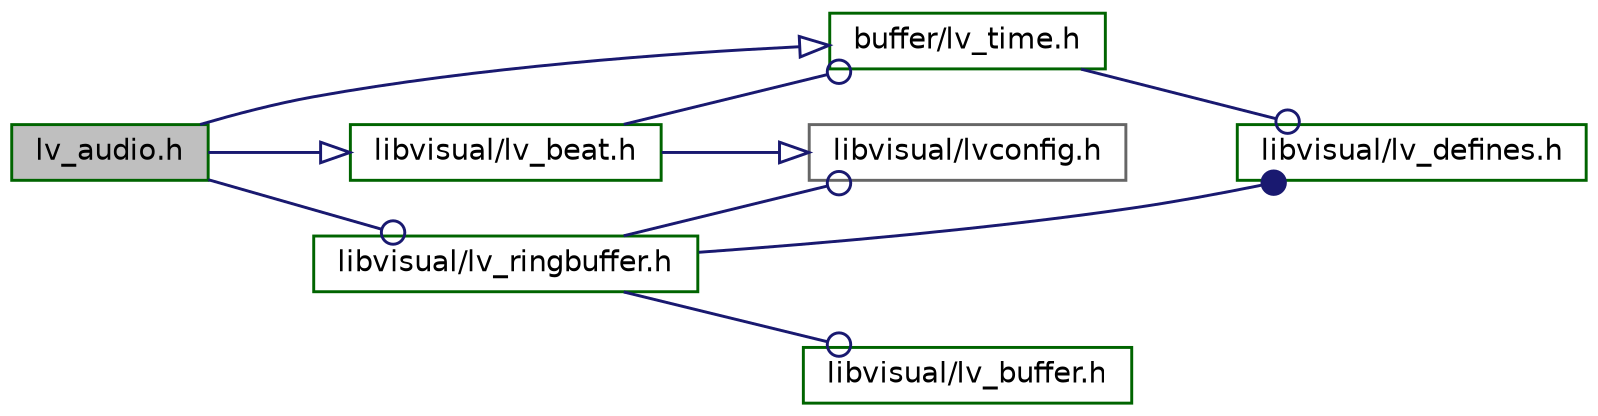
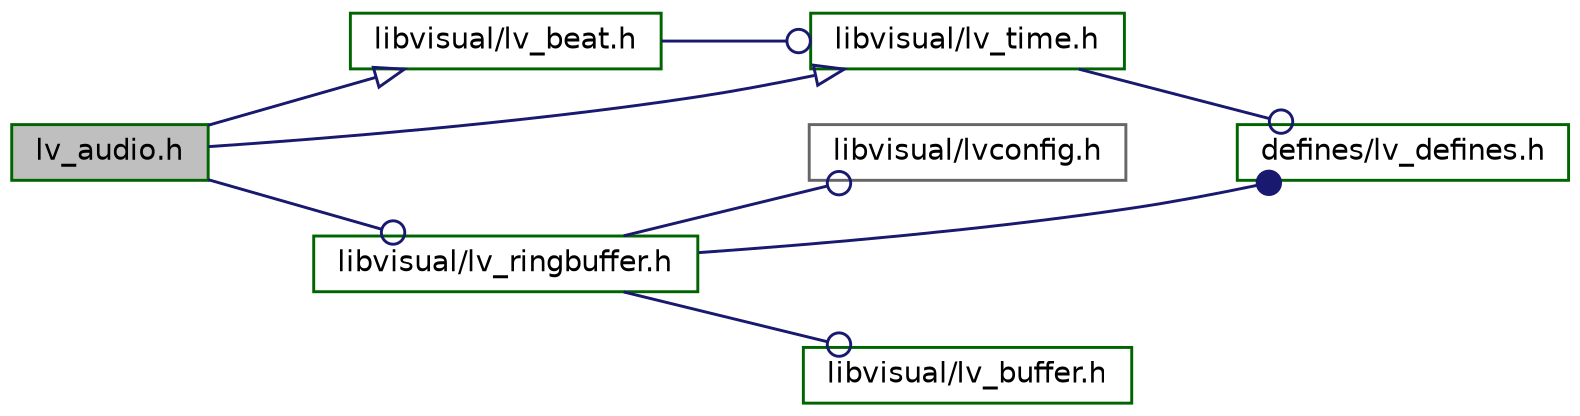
node "buffer/lv_time.h": label "buffer/lv_time.h" -> "libvisual/lv_time.h"
edge "libvisual/lv_beat.h" -> "libvisual/lvconfig.h": removed
node "libvisual/lv_defines.h": label "libvisual/lv_defines.h" -> "defines/lv_defines.h"
